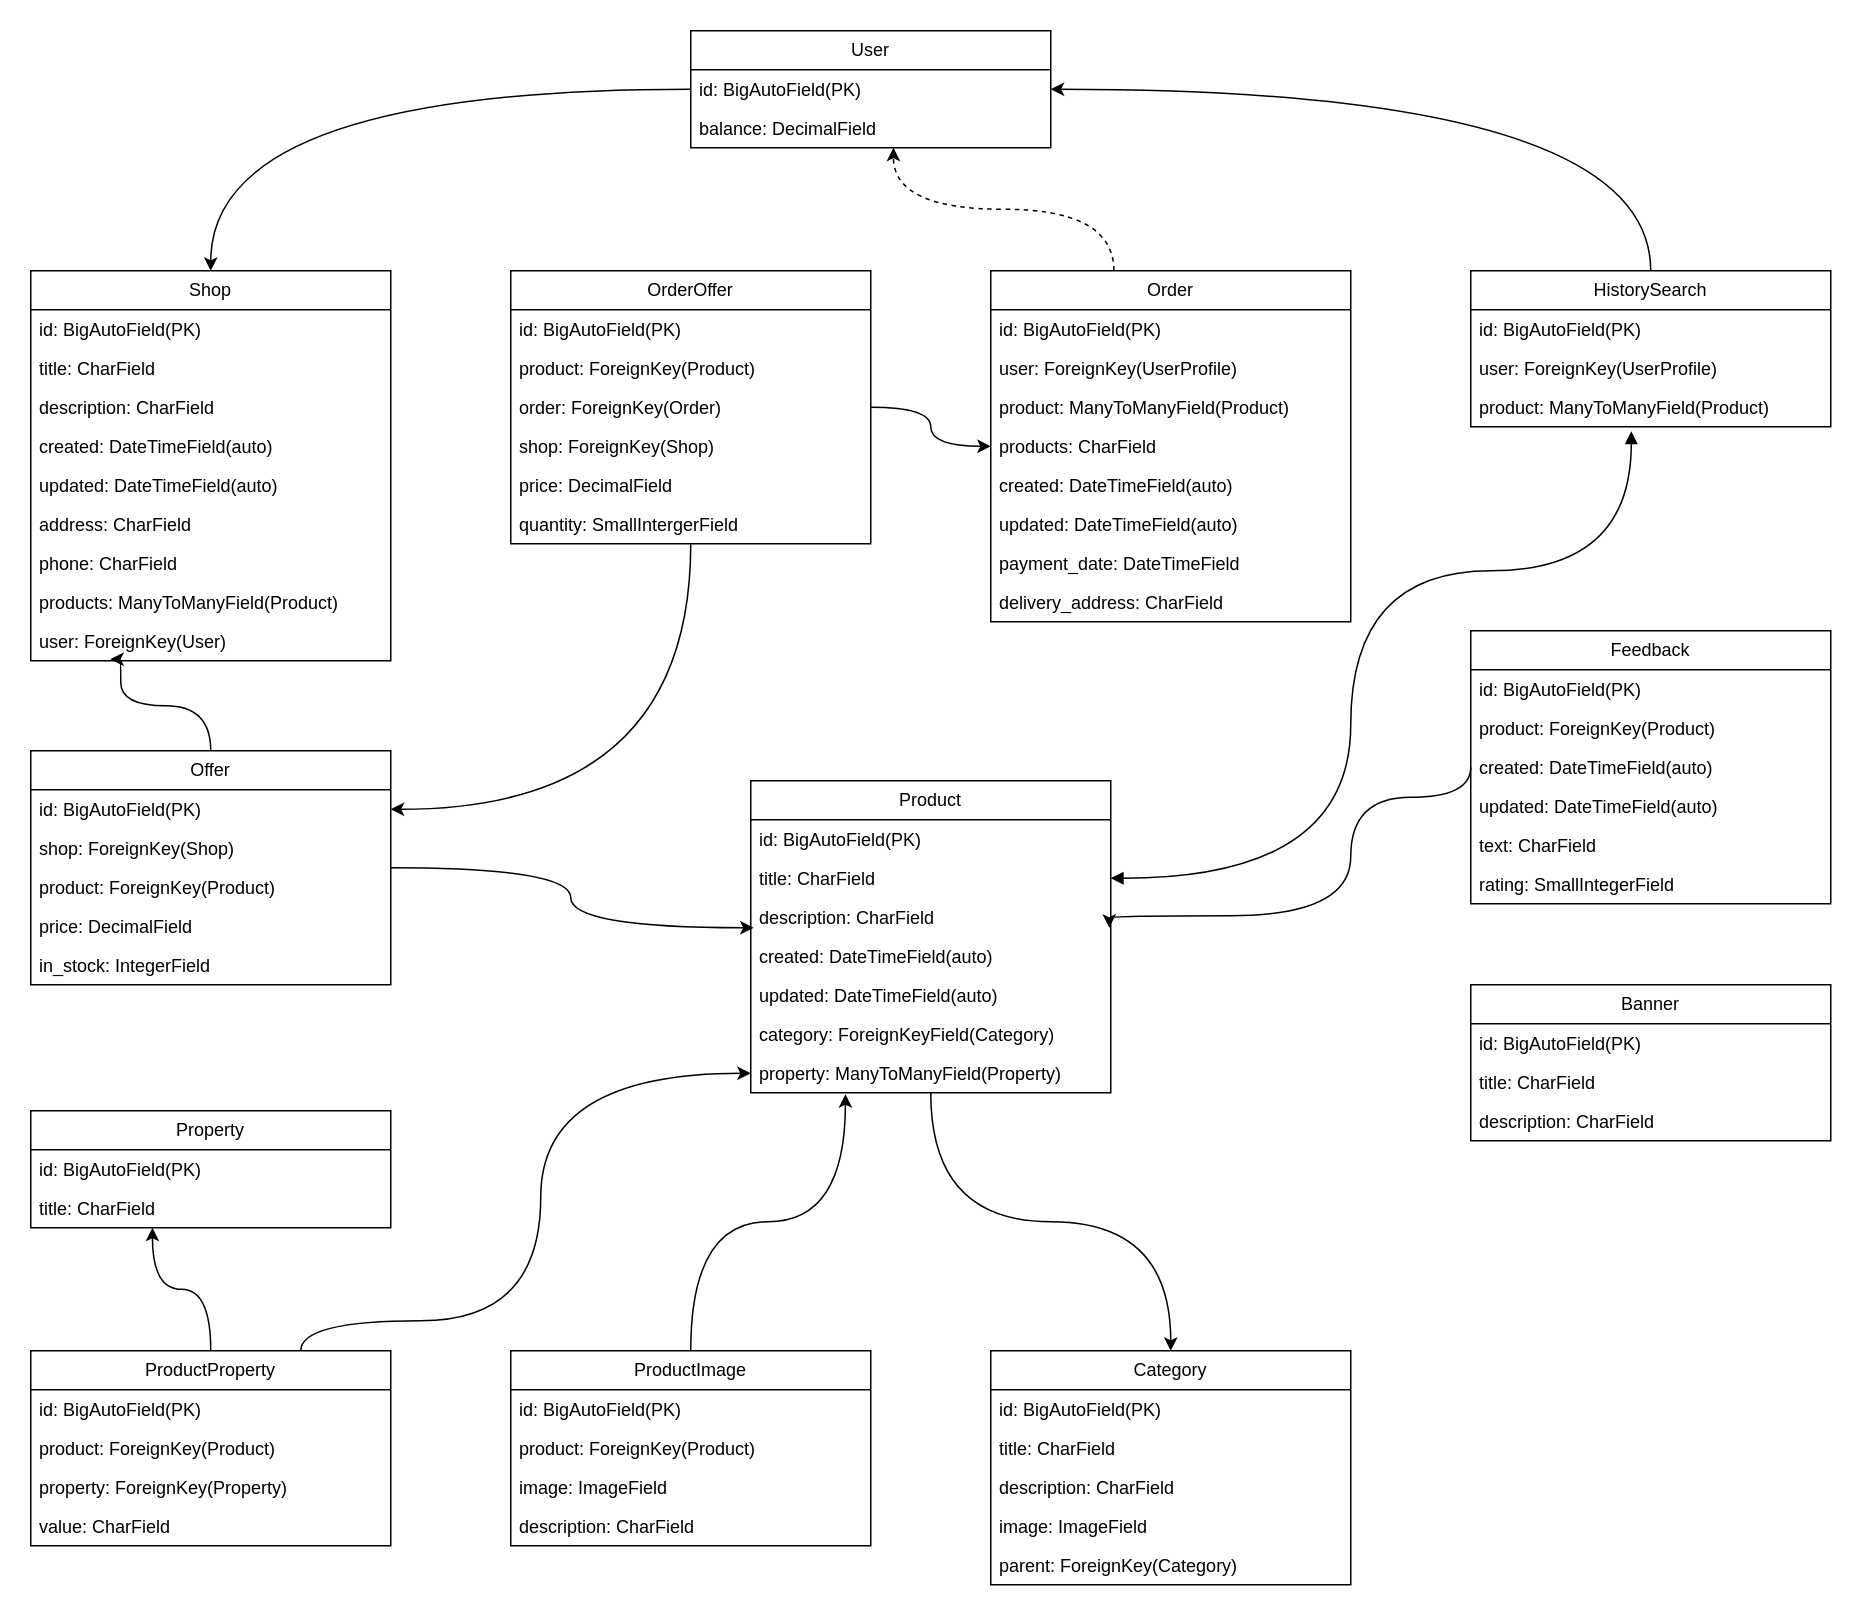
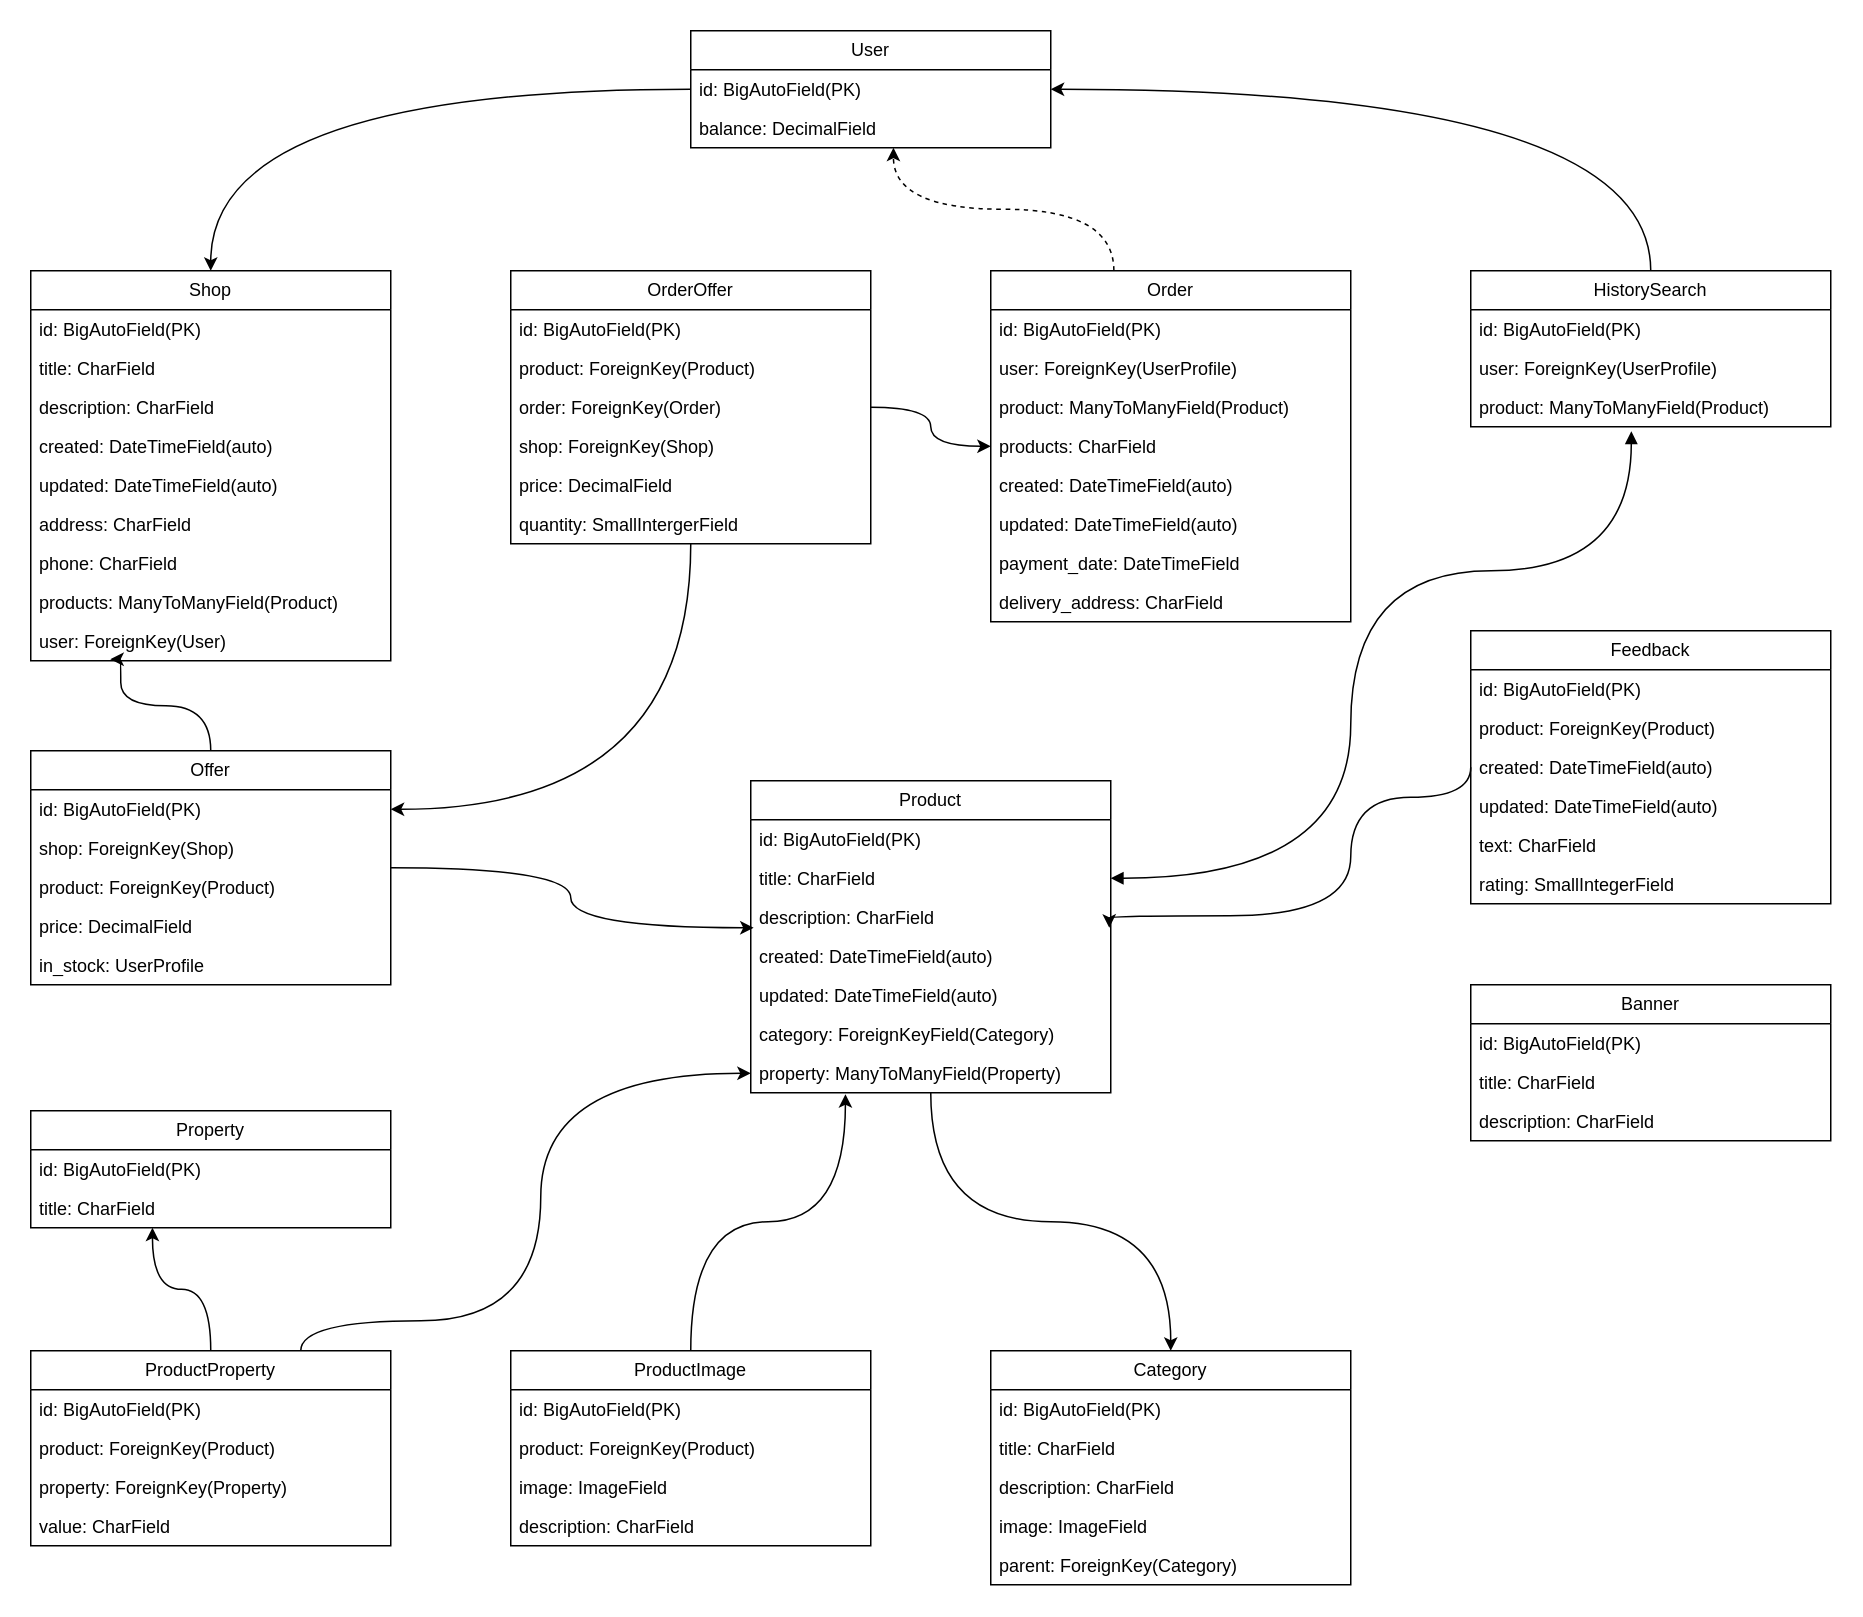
node "in_stock: IntegerField": label "in_stock: IntegerField" -> "in_stock: UserProfile"
